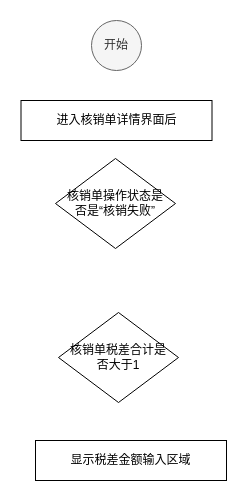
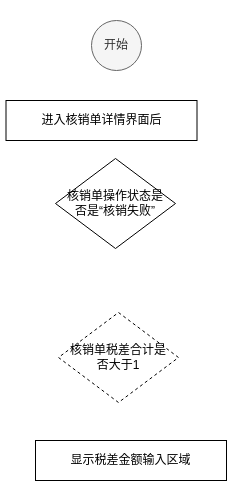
node "进入核销单详情界面后": moved (117, 121) -> (102, 121)
node "核销单税差合计是 否大于1": style solid -> dashed
